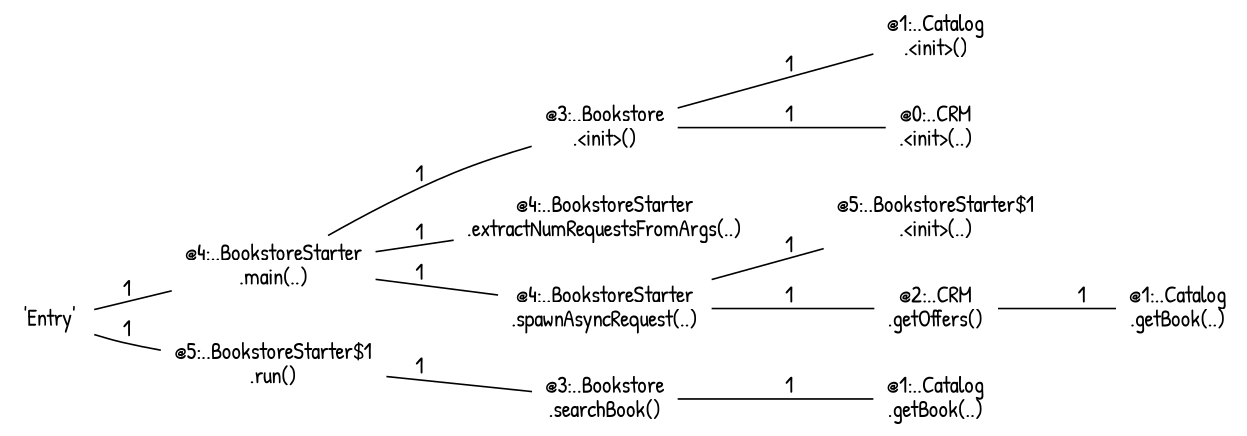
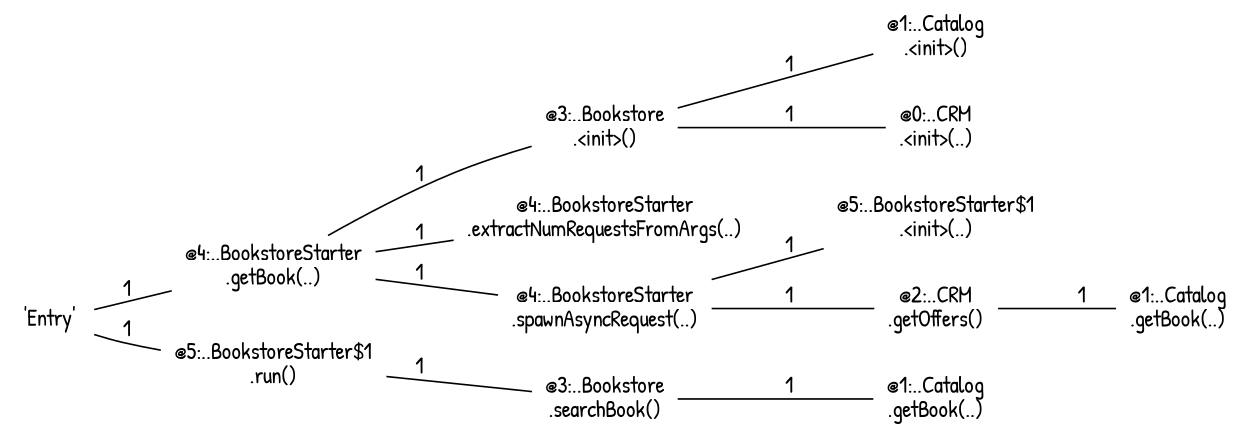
node "@4:..BookstoreStarter .main(..)": label "@4:..BookstoreStarter .main(..)" -> "@4:..BookstoreStarter .getBook(..)"
